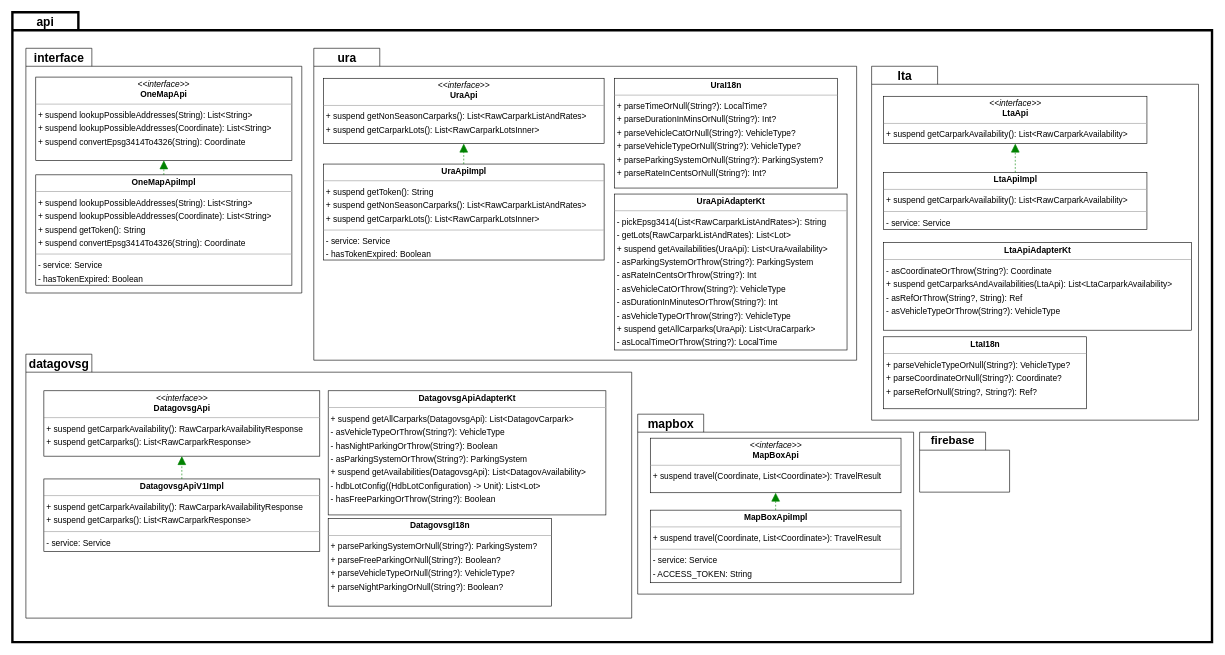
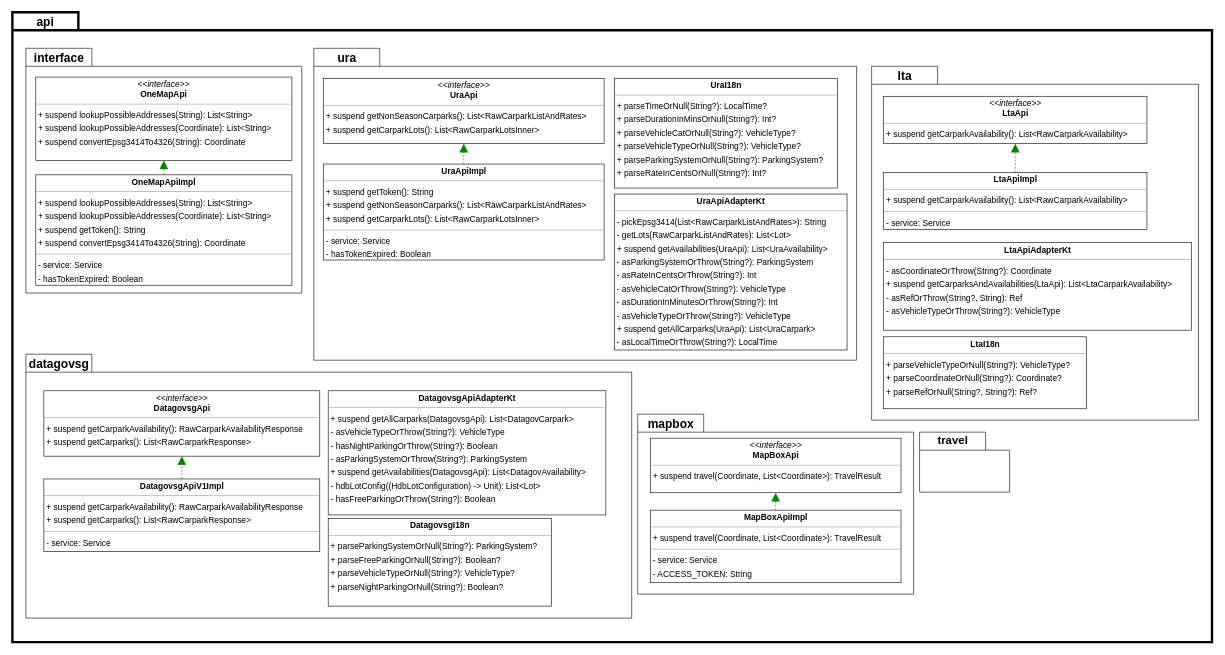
node "firebase": label "firebase" -> "travel"
